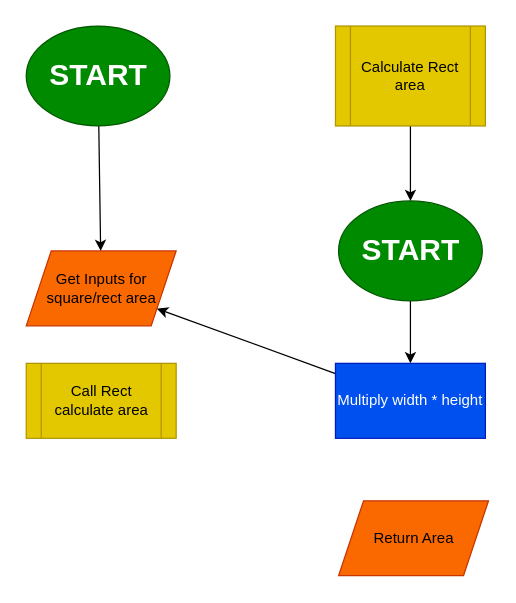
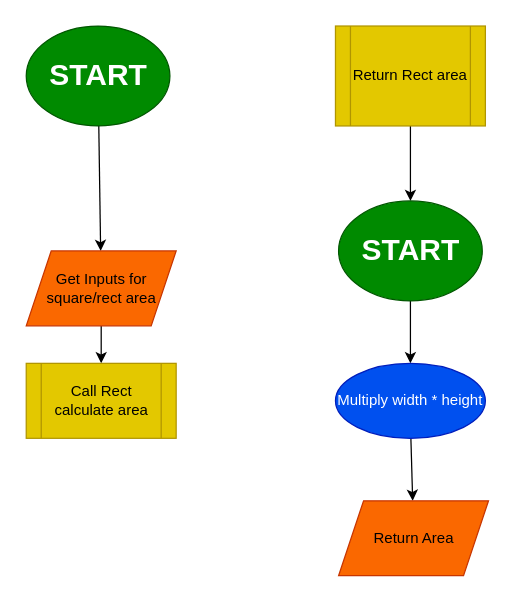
node "Calculate Rect area": label "Calculate Rect area" -> "Return Rect area"
edge "Get Inputs for square/rect area" -> "Call Rect calculate area": added
edge "Multiply width * height" -> "Get Inputs for square/rect area": now "Multiply width * height" -> "Return Area"
node "Multiply width * height": shape rectangle -> ellipse
